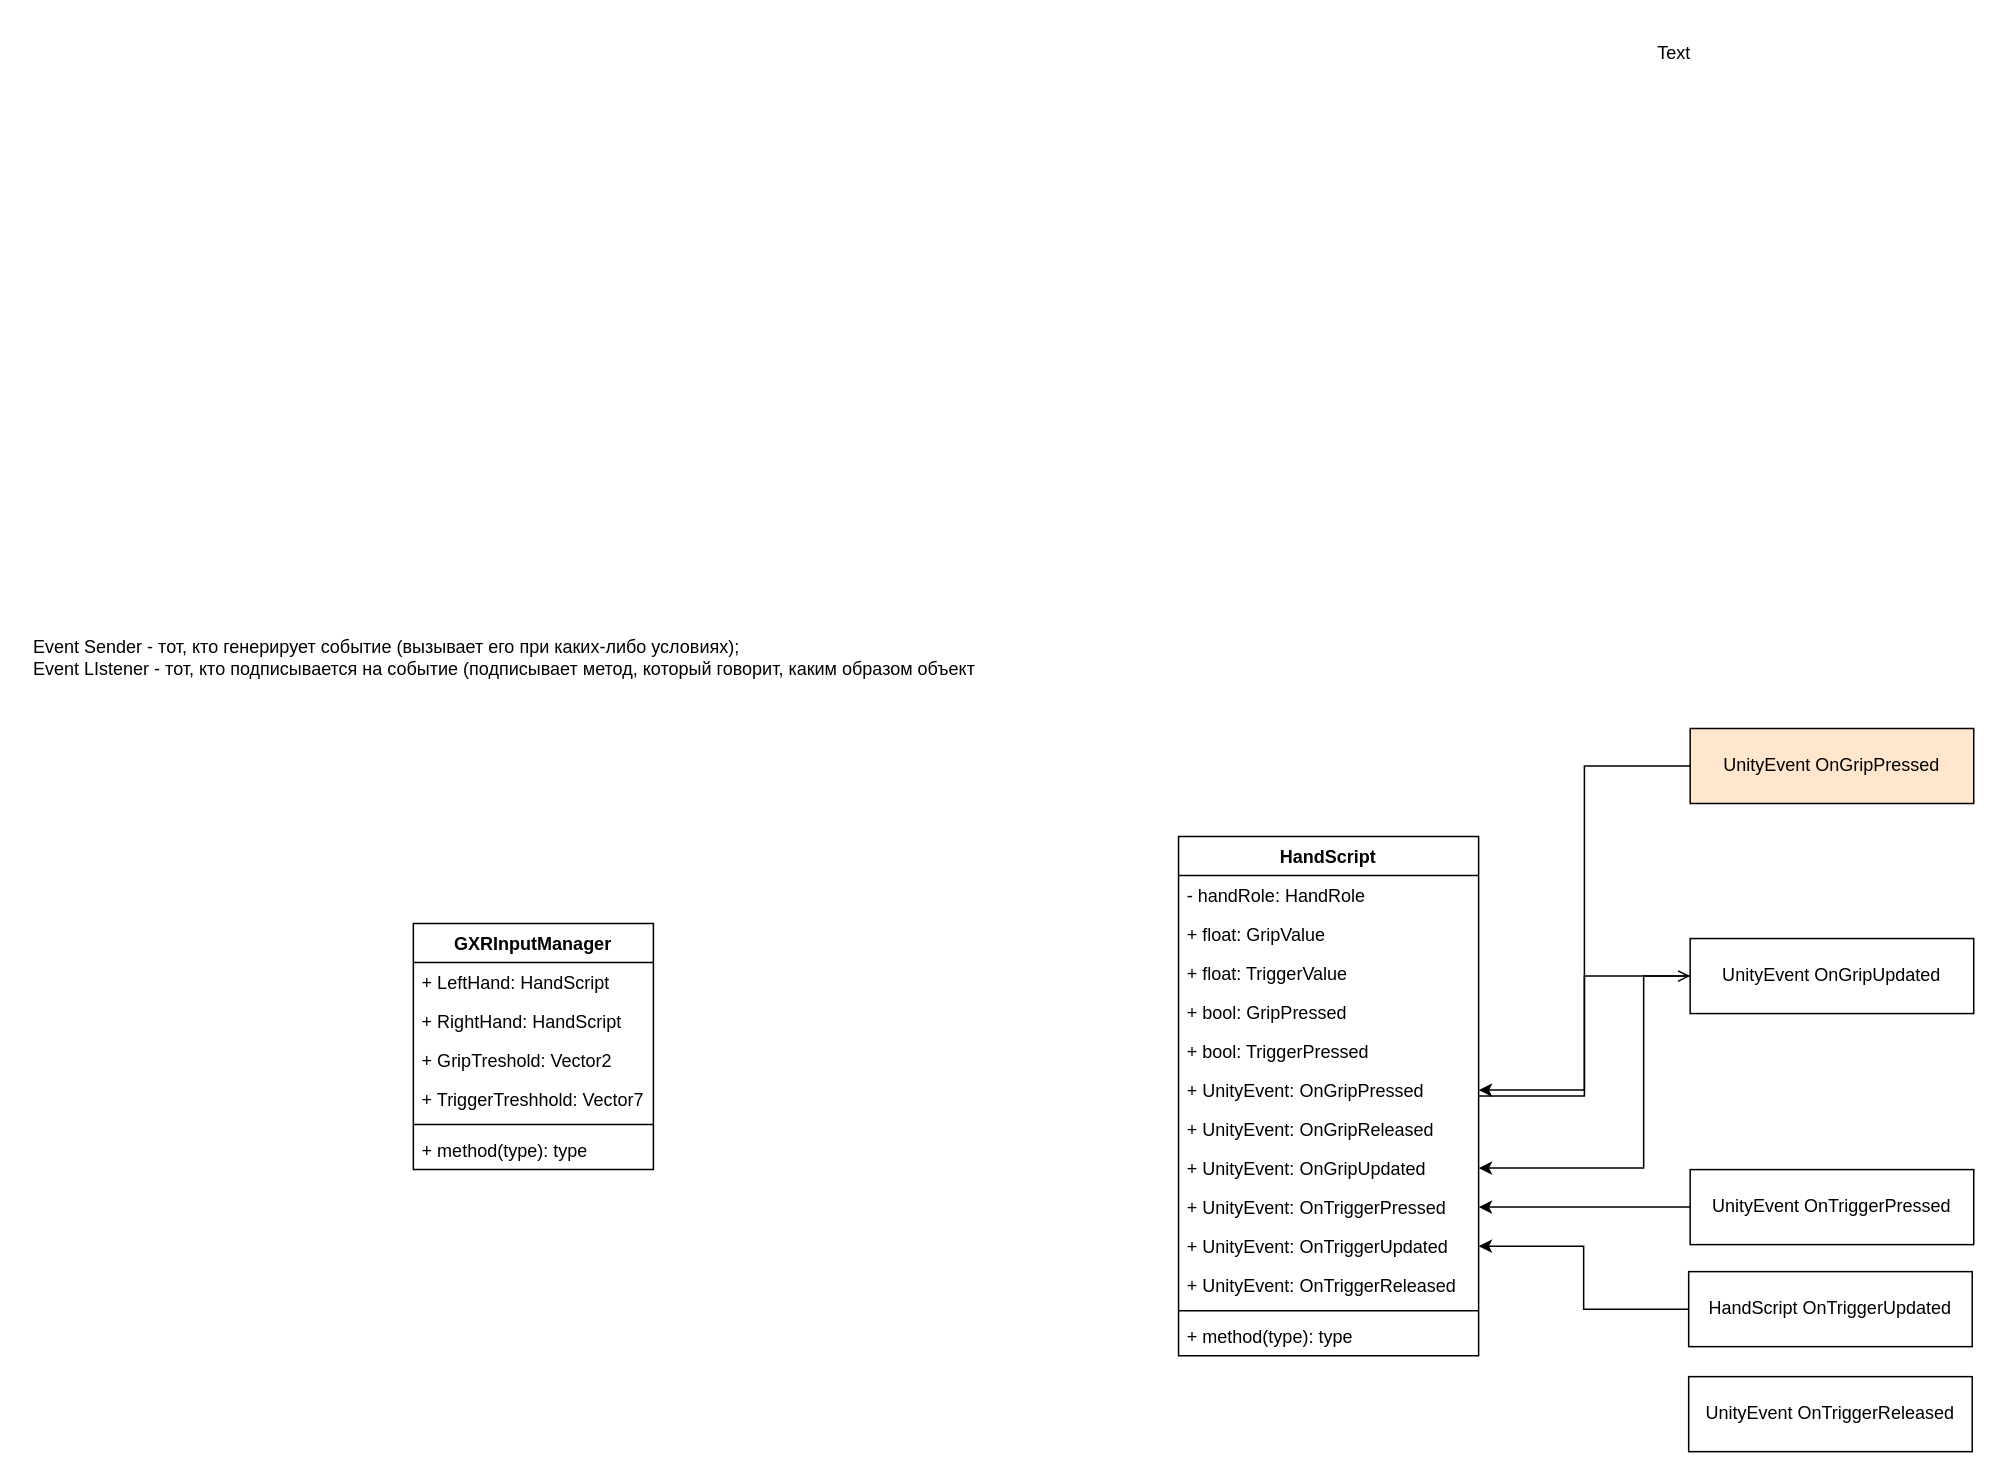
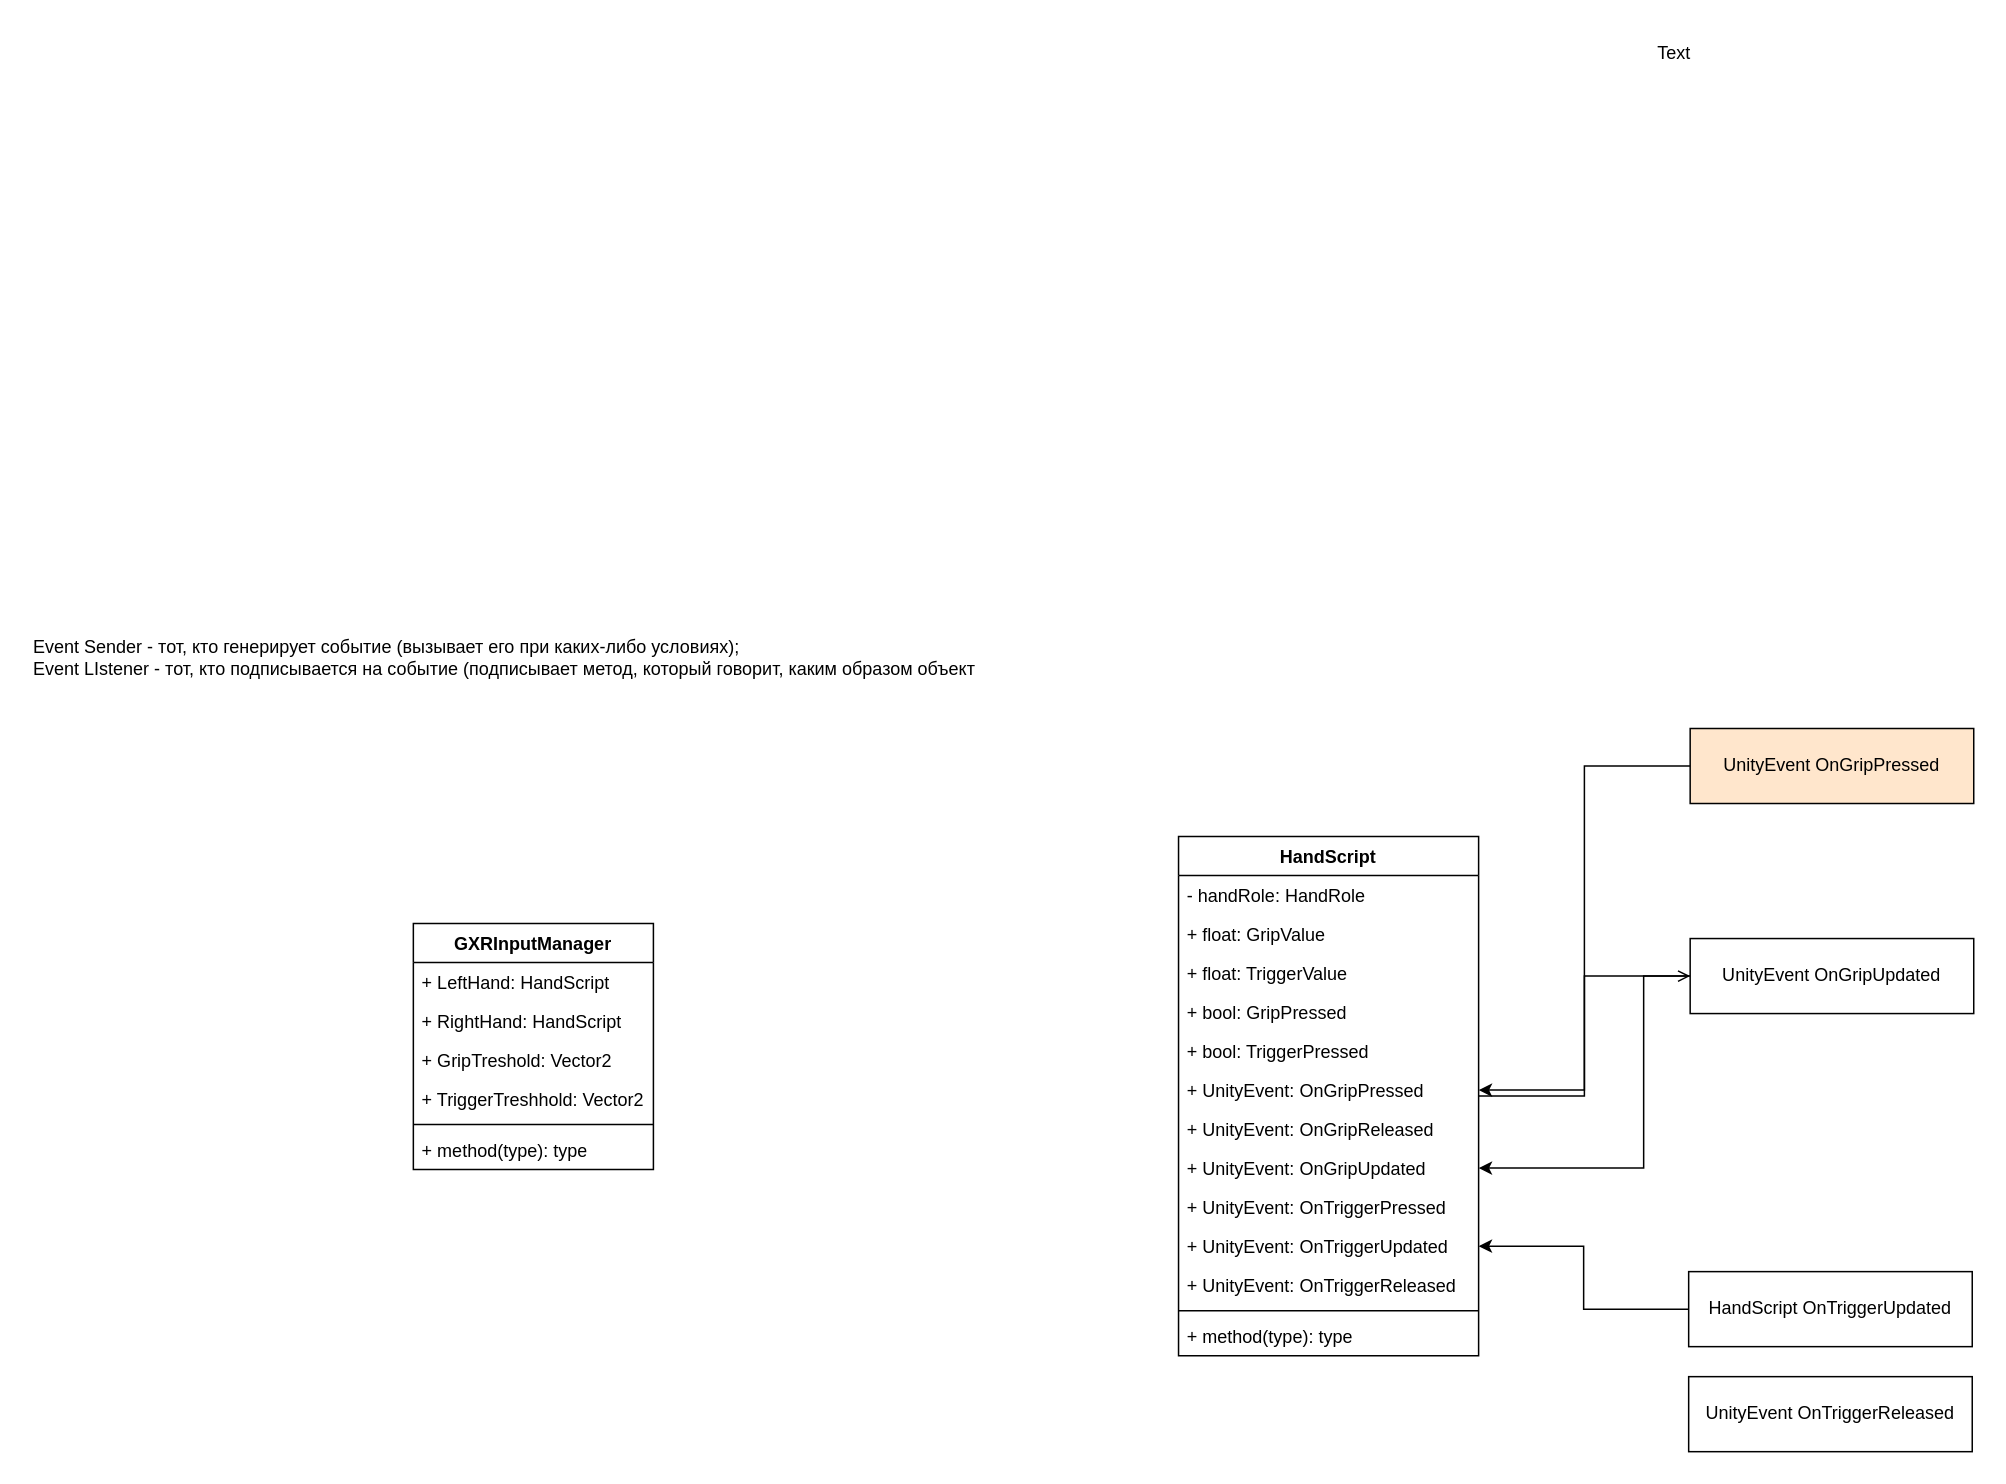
node "+ TriggerTreshhold: Vector7": label "+ TriggerTreshhold: Vector7" -> "+ TriggerTreshhold: Vector2"
edge "UnityEvent OnTriggerPressed" -> "+ UnityEvent: OnTriggerPressed": removed
node "UnityEvent OnTriggerPressed": removed
